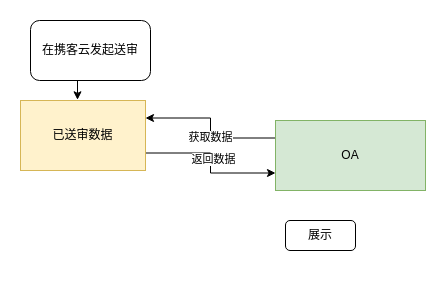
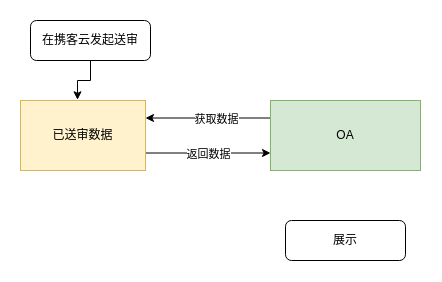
node "在携客云发起送审": size 120x60 -> 120x40
node "OA": moved (351, 156) -> (346, 136)
node "展示": size 70x30 -> 120x40
